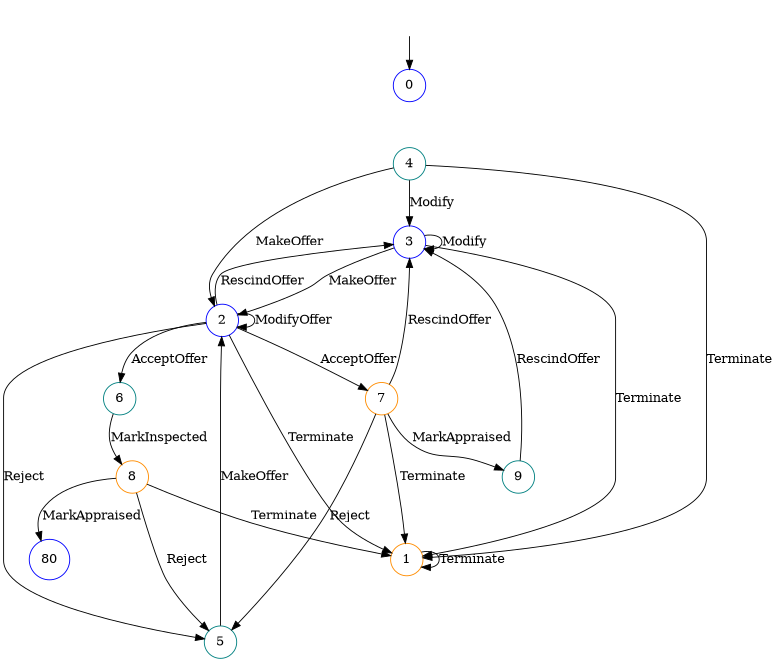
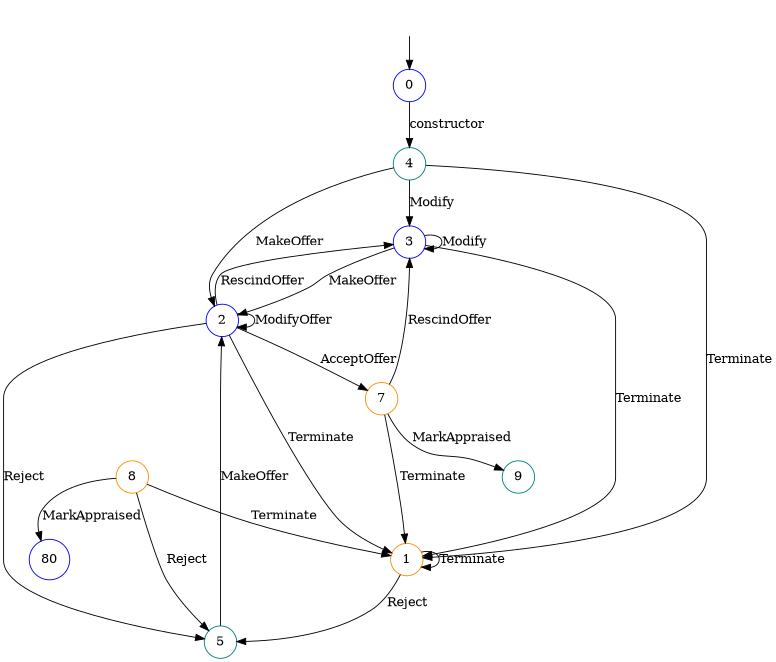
edge "0" -> "4": added, label "constructor"
edge "9" -> "3": removed, label "RescindOffer"
node "6": removed
edge "7" -> "5": now "1" -> "5"
